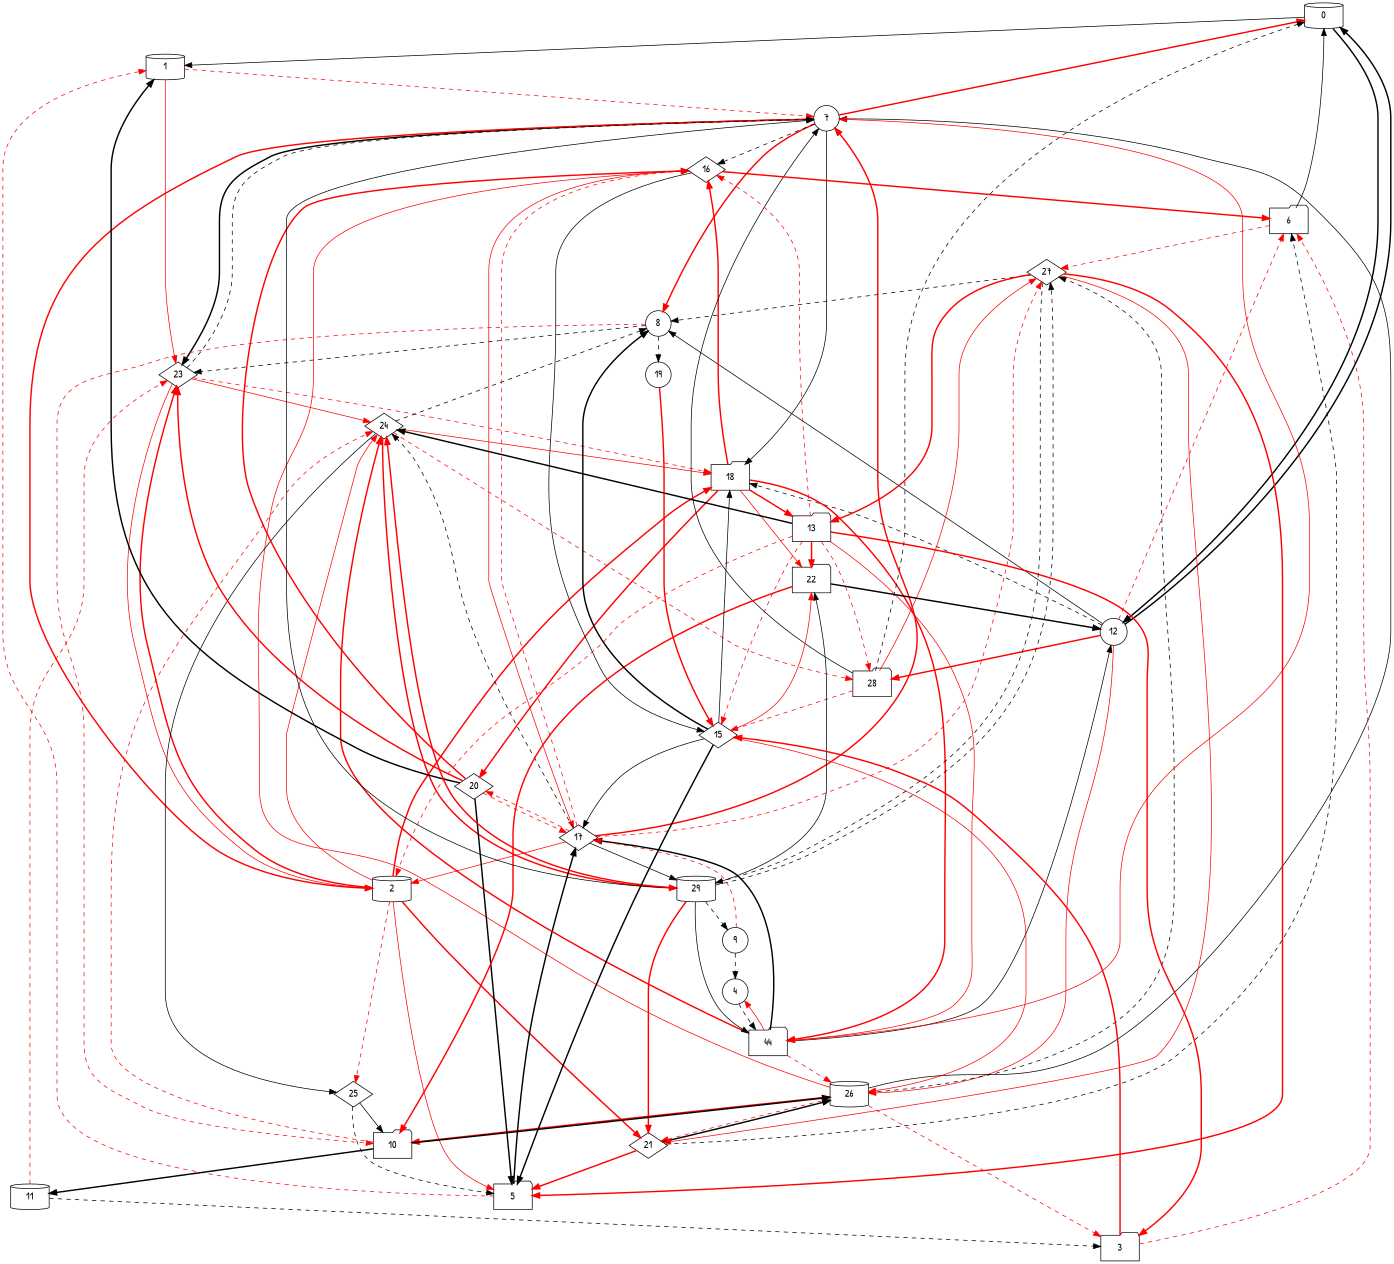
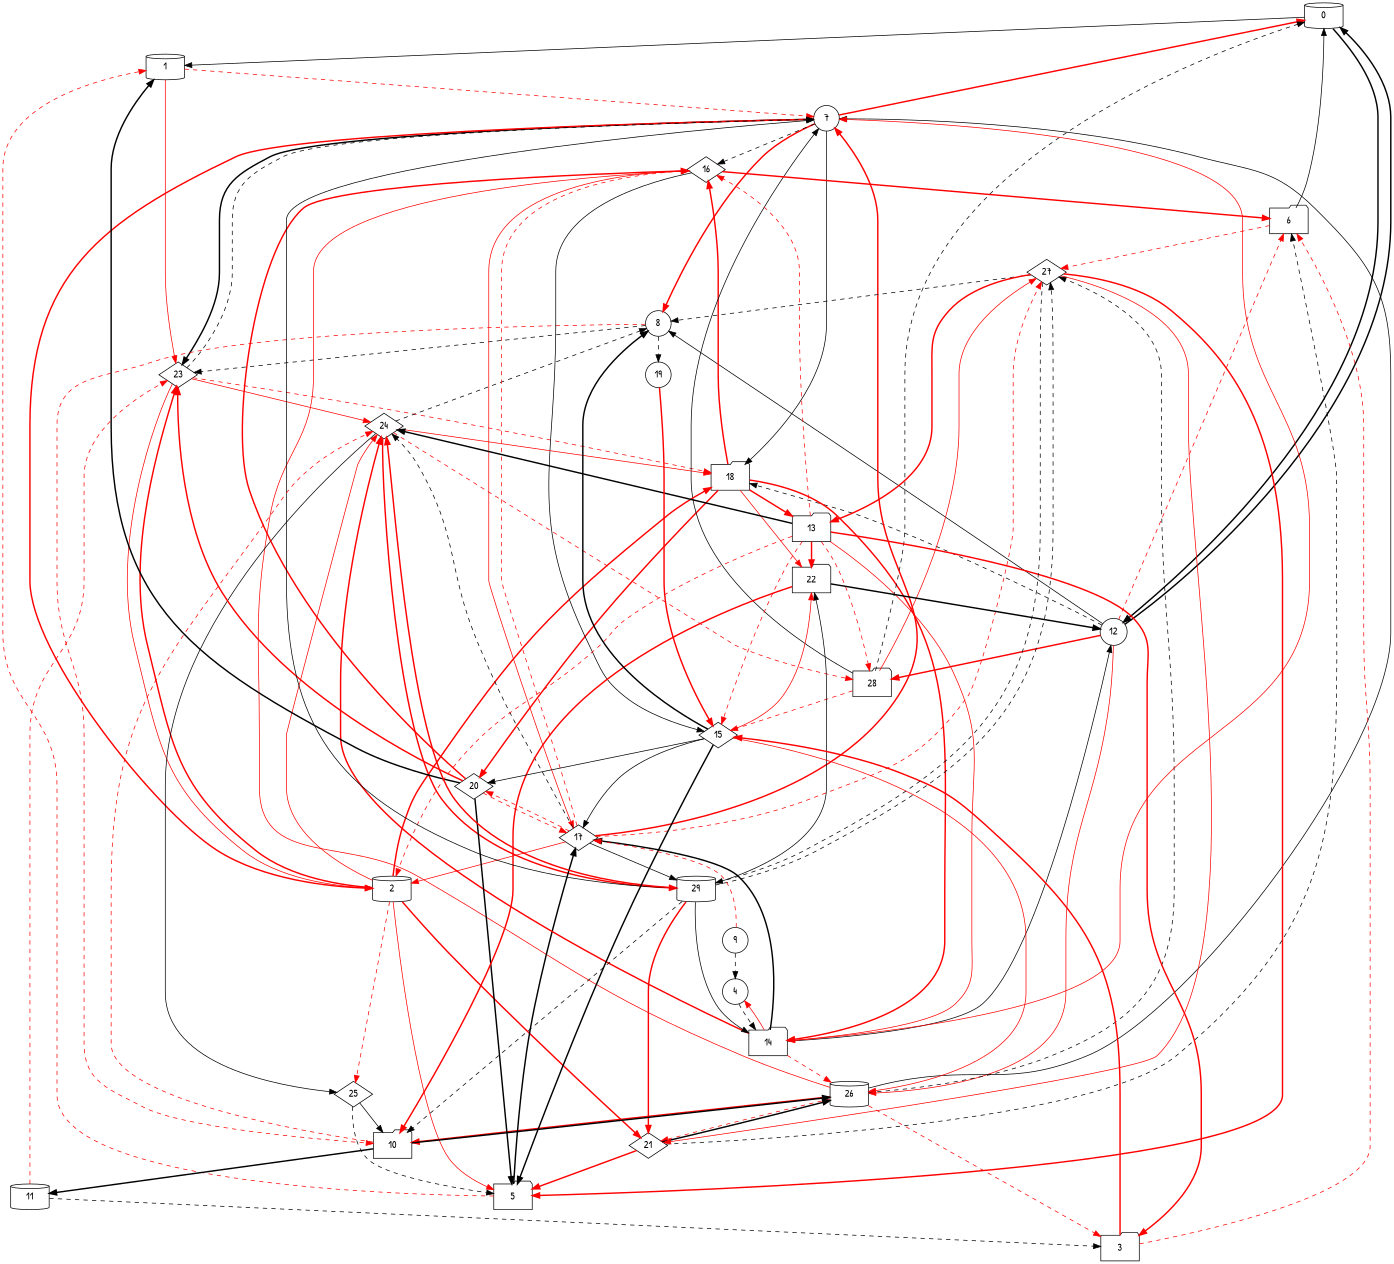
edge "15" -> "18": now "15" -> "20"
edge "29" -> "9": now "29" -> "10"
node "44": label "44" -> "14"
